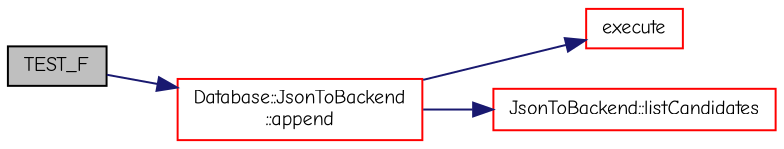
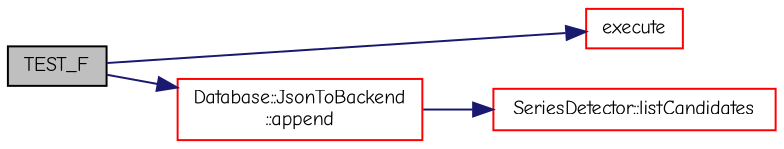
edge "Database::JsonToBackend ::append" -> "execute": now "TEST_F" -> "execute"
node "JsonToBackend::listCandidates": label "JsonToBackend::listCandidates" -> "SeriesDetector::listCandidates"
